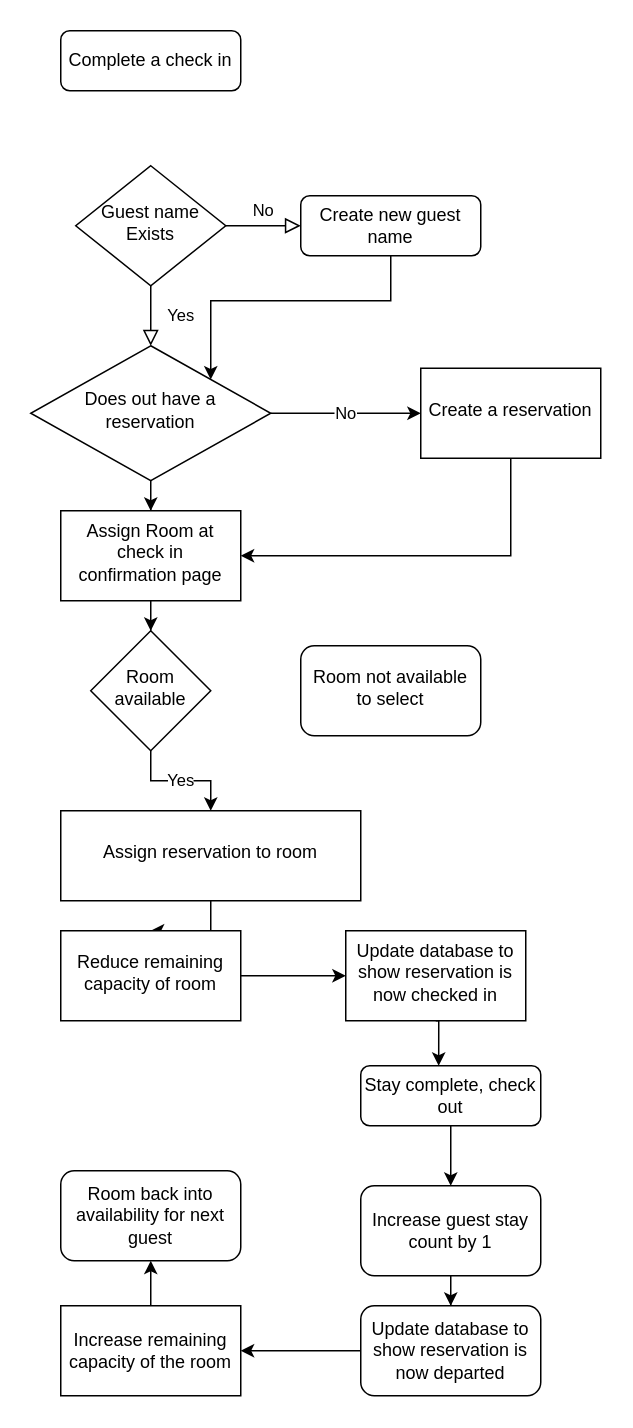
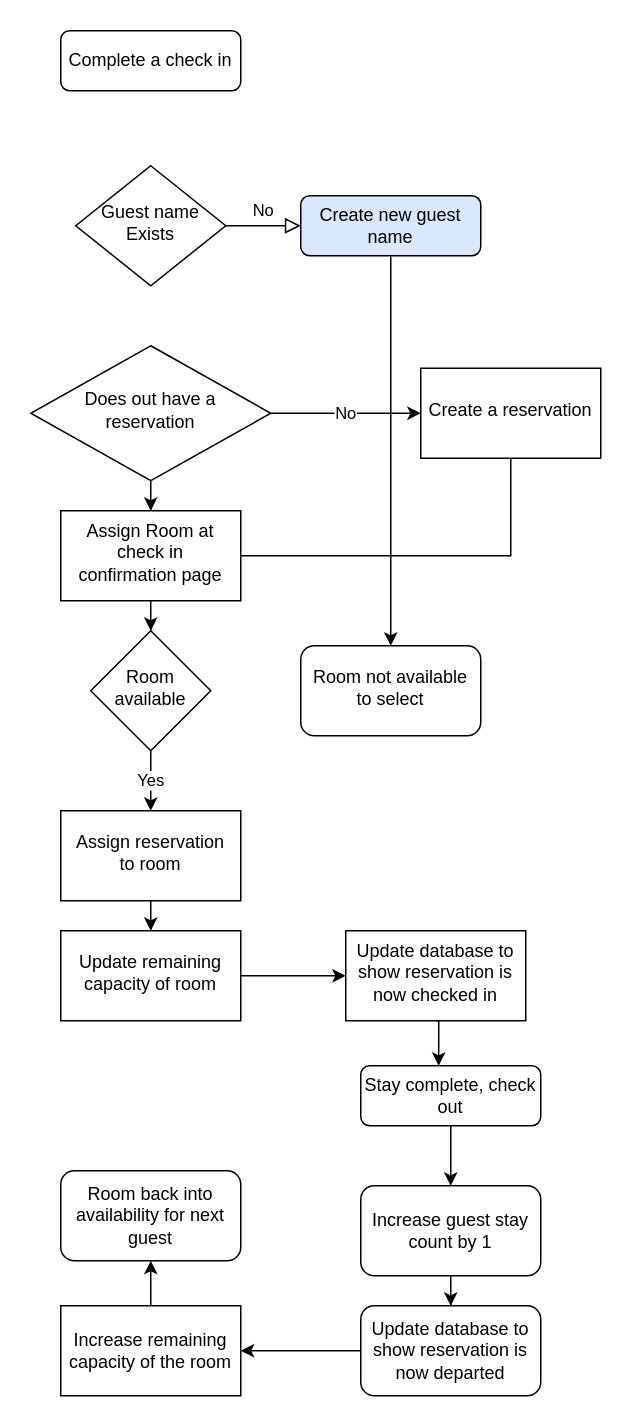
node "Create new guest name": fillcolor #ffffff -> #dae8fc
edge "Create new guest name" -> "Does out have a reservation": now "Create new guest name" -> "Room not available to select"
edge "Guest name Exists" -> "Does out have a reservation": removed, label "Yes"
edge "Create a reservation" -> "Assign Room at check in confirmation page": arrowhead classic -> none
node "Assign reservation to room": size 300x90 -> 180x90
node "Reduce remaining capacity of room": label "Reduce remaining capacity of room" -> "Update remaining capacity of room"
